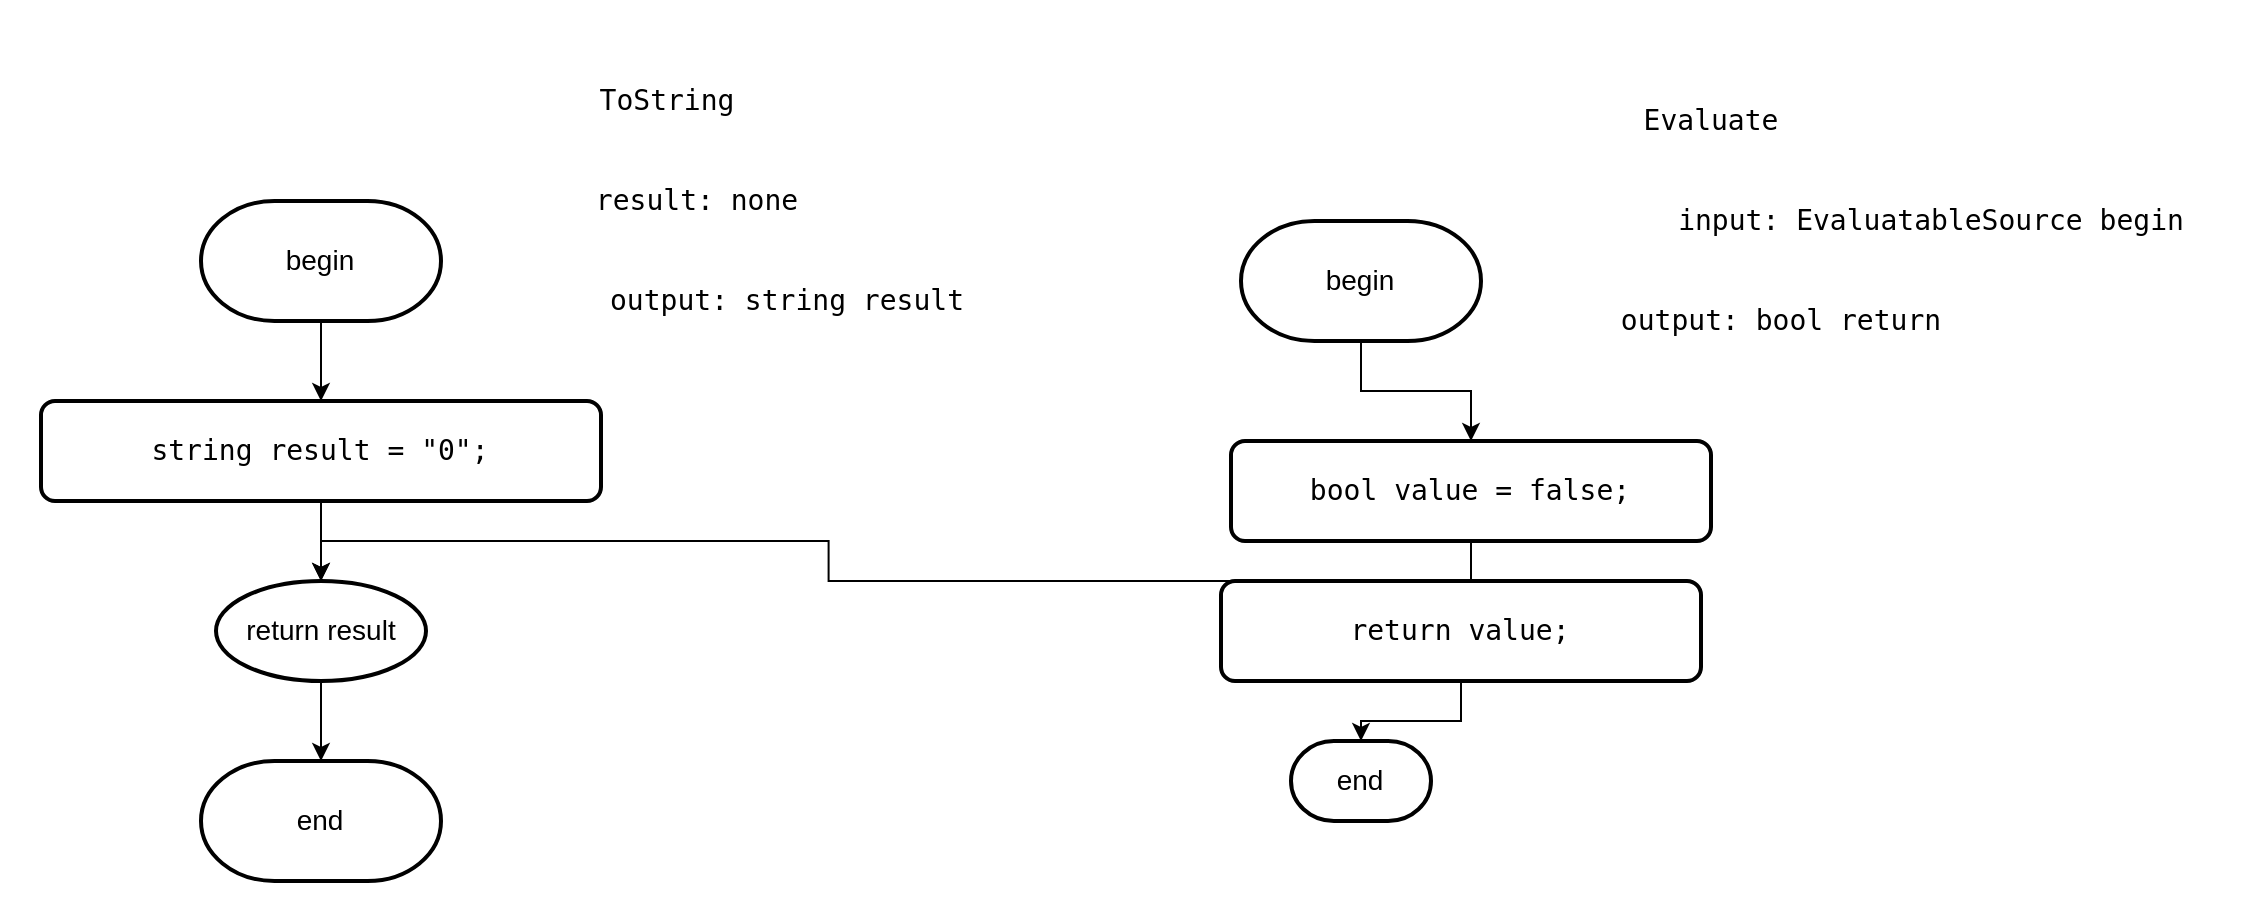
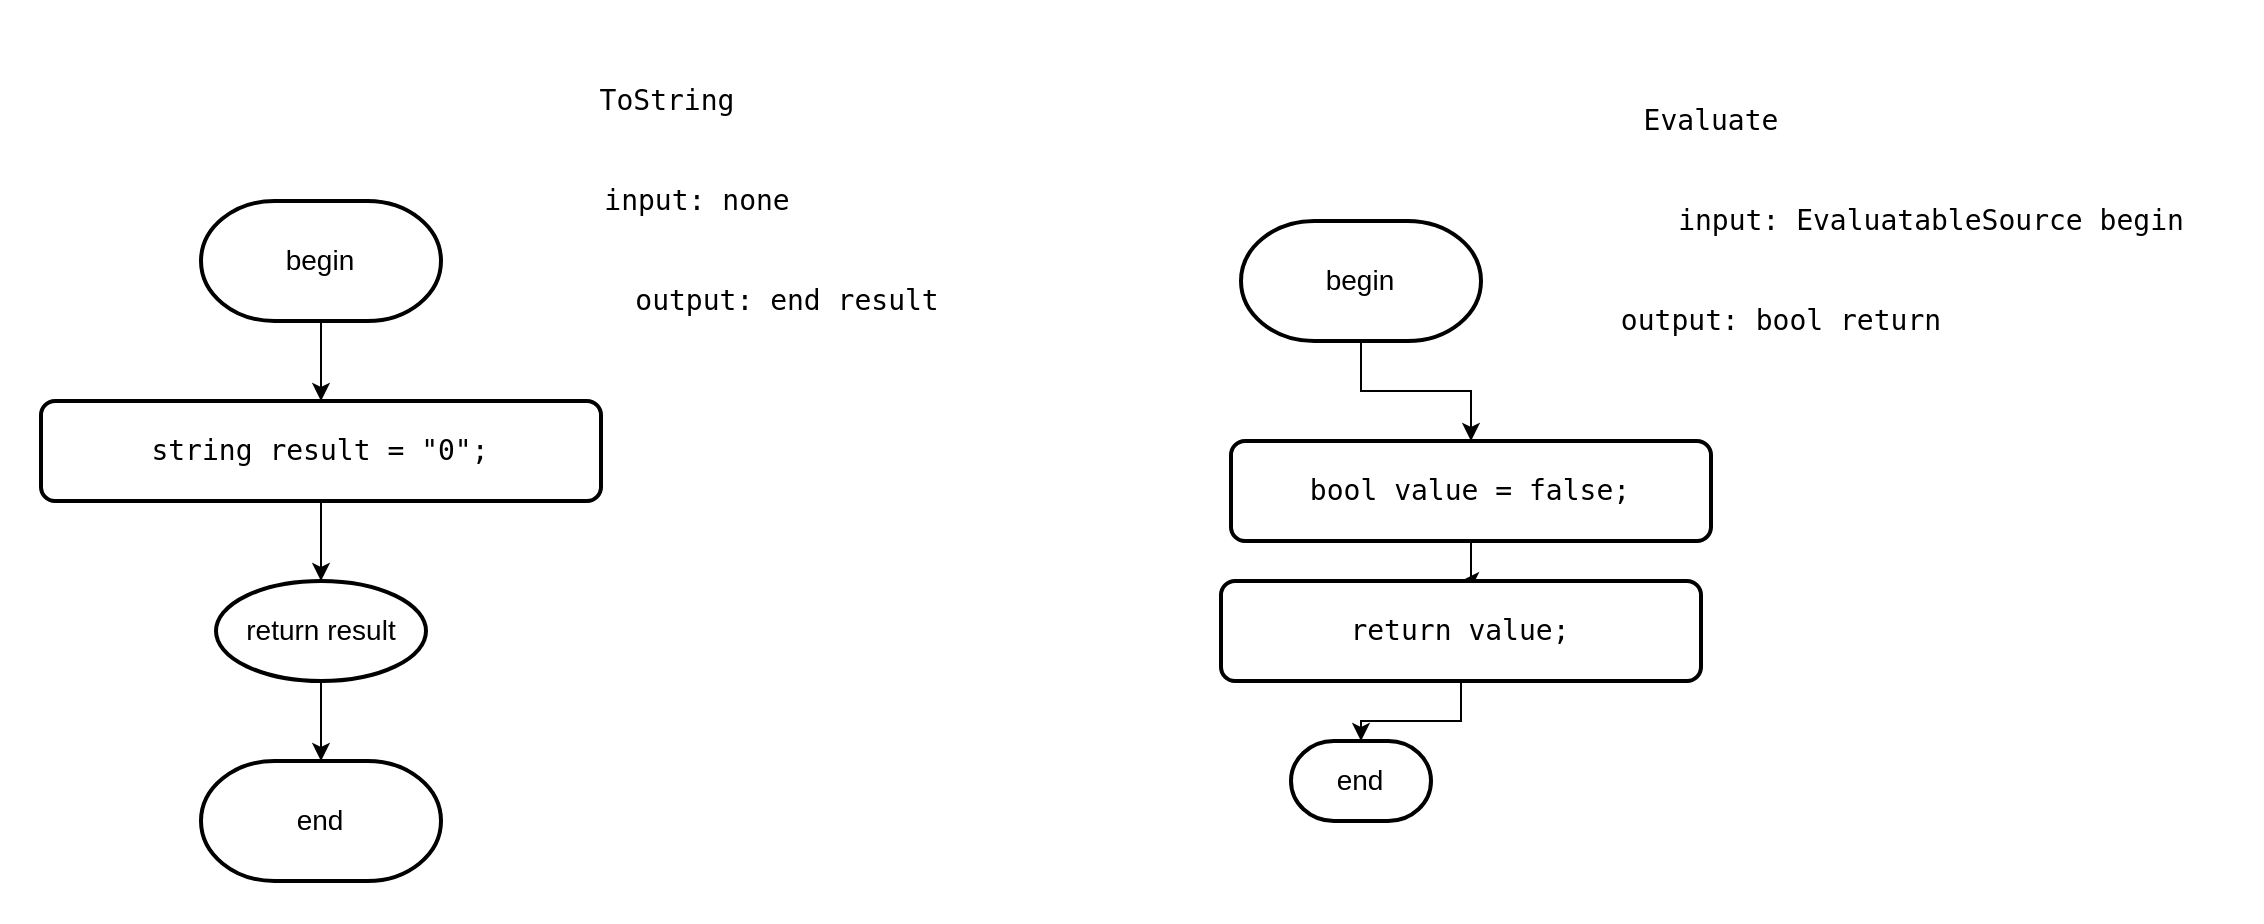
node "result: none": label "result: none" -> "input: none"
node "output: string result": label "output: string result" -> "output: end result"
edge "bool value = false;" -> "return result": now "bool value = false;" -> "return value;"
